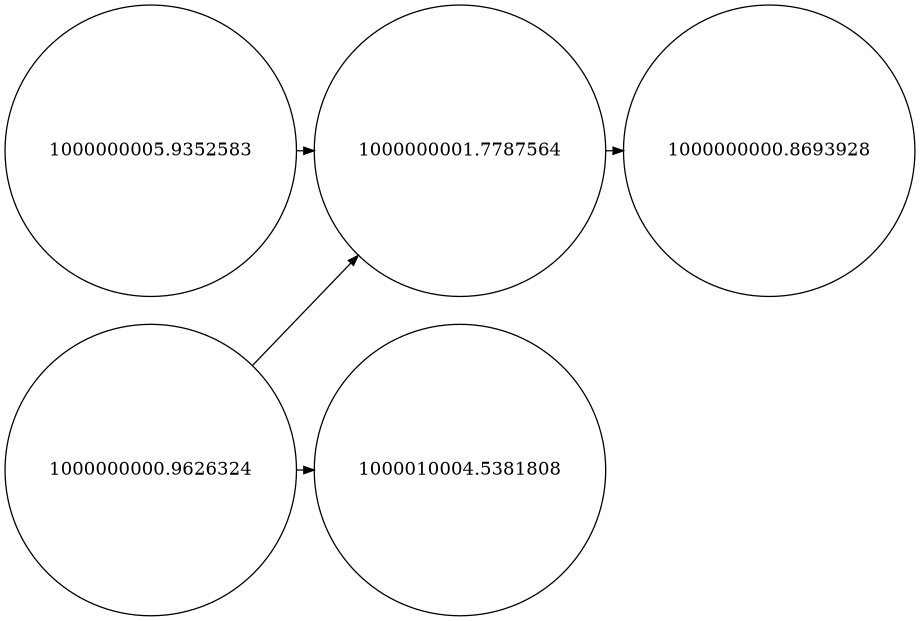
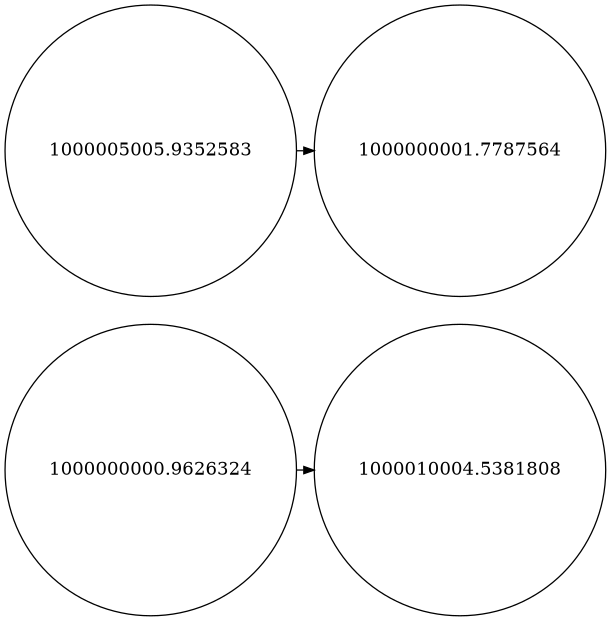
node "1000000005.9352583": label "1000000005.9352583" -> "1000005005.9352583"
node "1000000000.8693928": removed
edge "1000000000.9626324" -> "1000000001.7787564": removed
